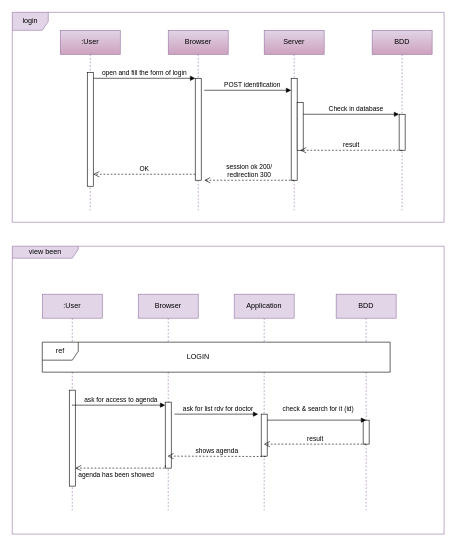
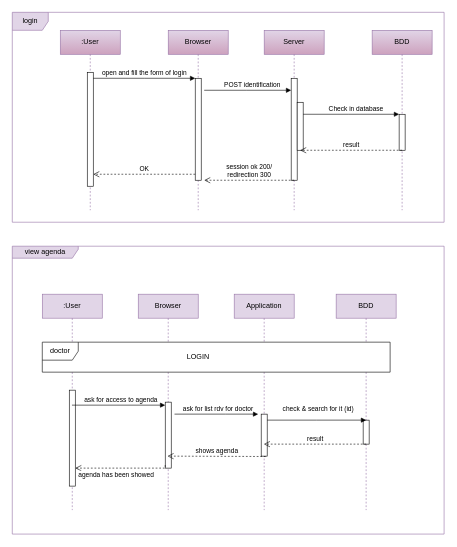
node "view been": label "view been" -> "view agenda"
node "ref": label "ref" -> "doctor"
